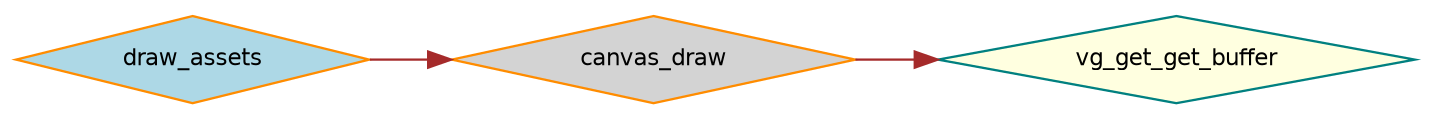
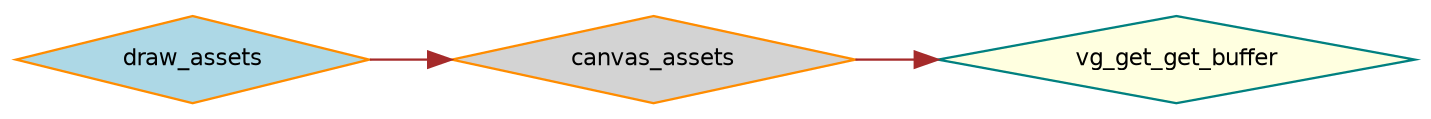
node "canvas_draw": label "canvas_draw" -> "canvas_assets"
